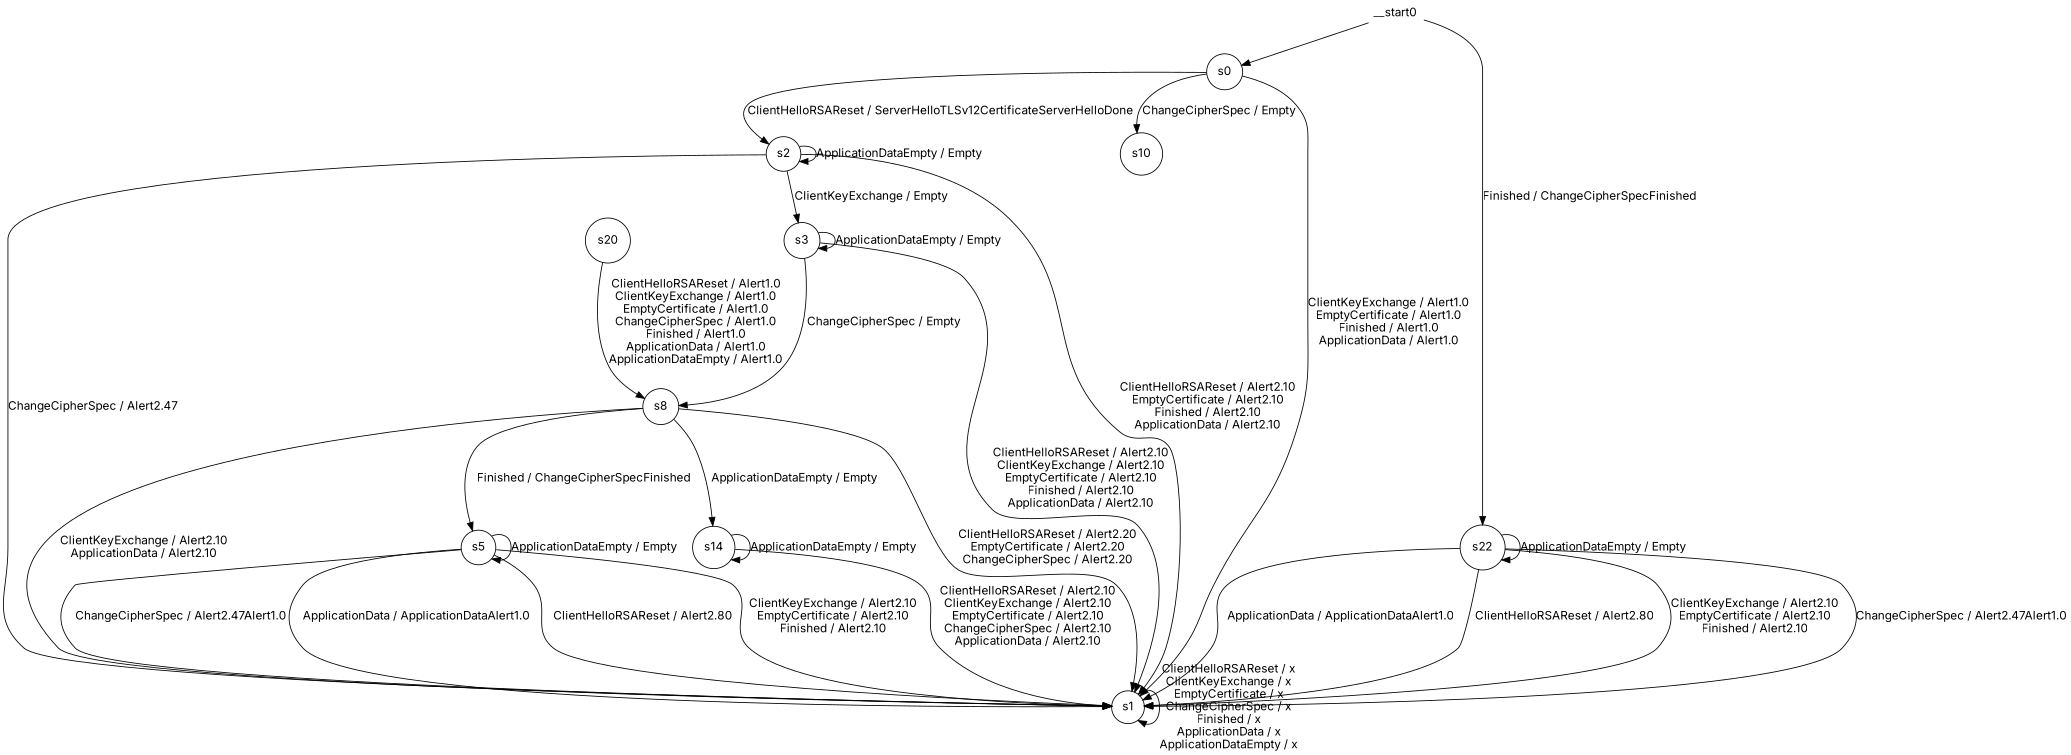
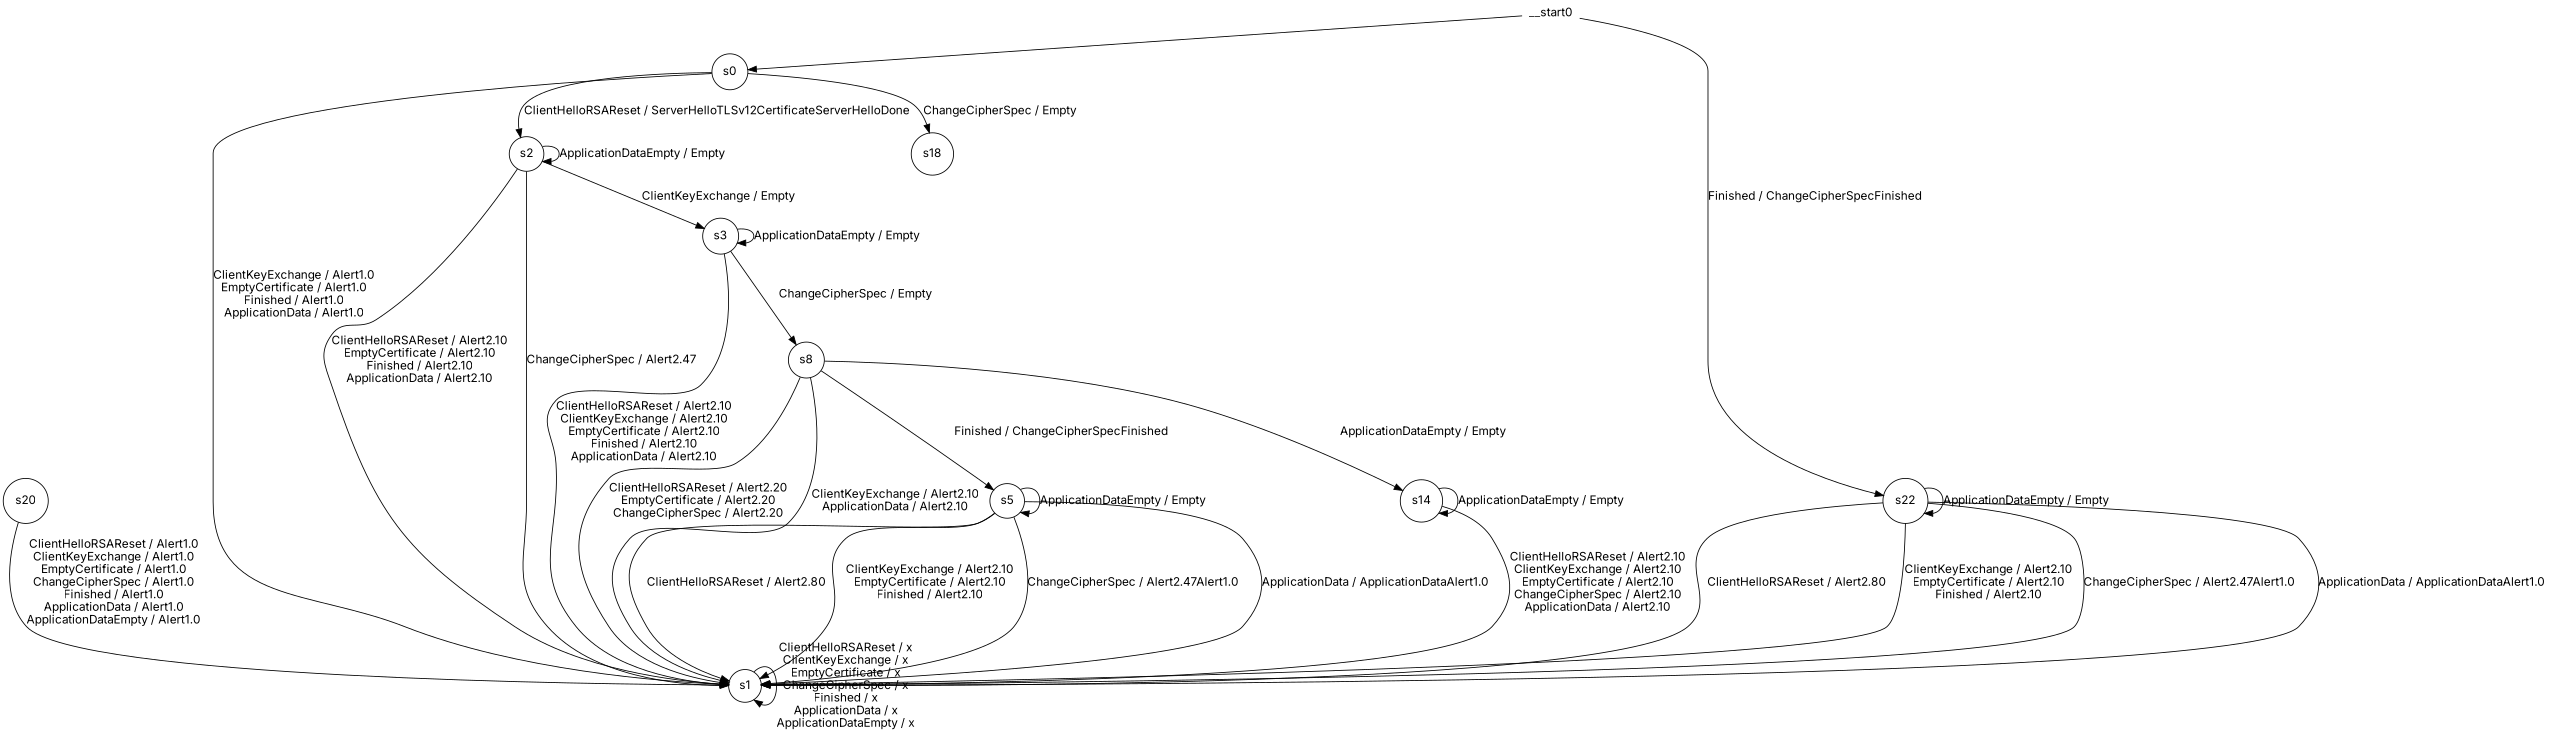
node "s10": label "s10" -> "s18"
edge "s20" -> "s8": now "s20" -> "s1"
